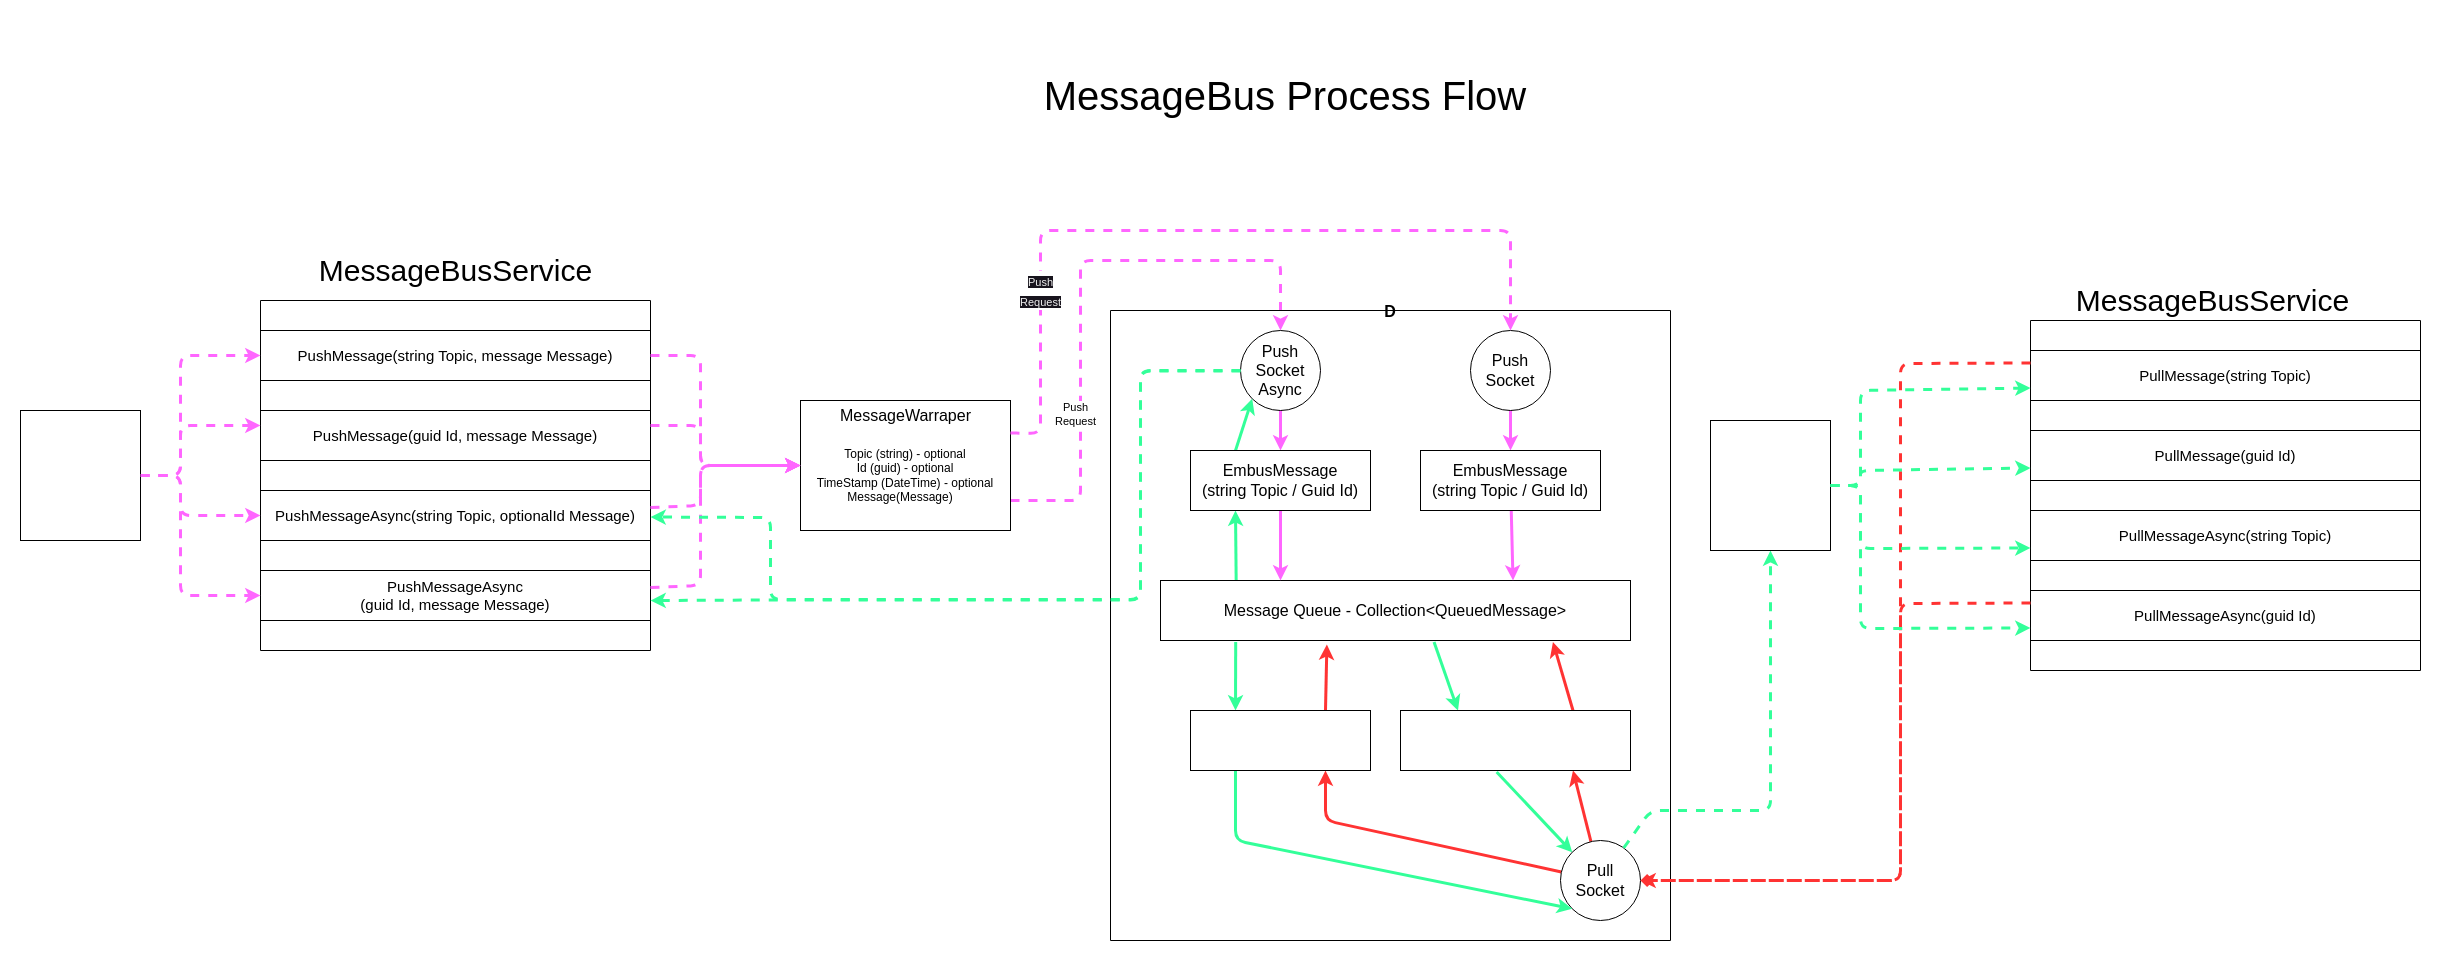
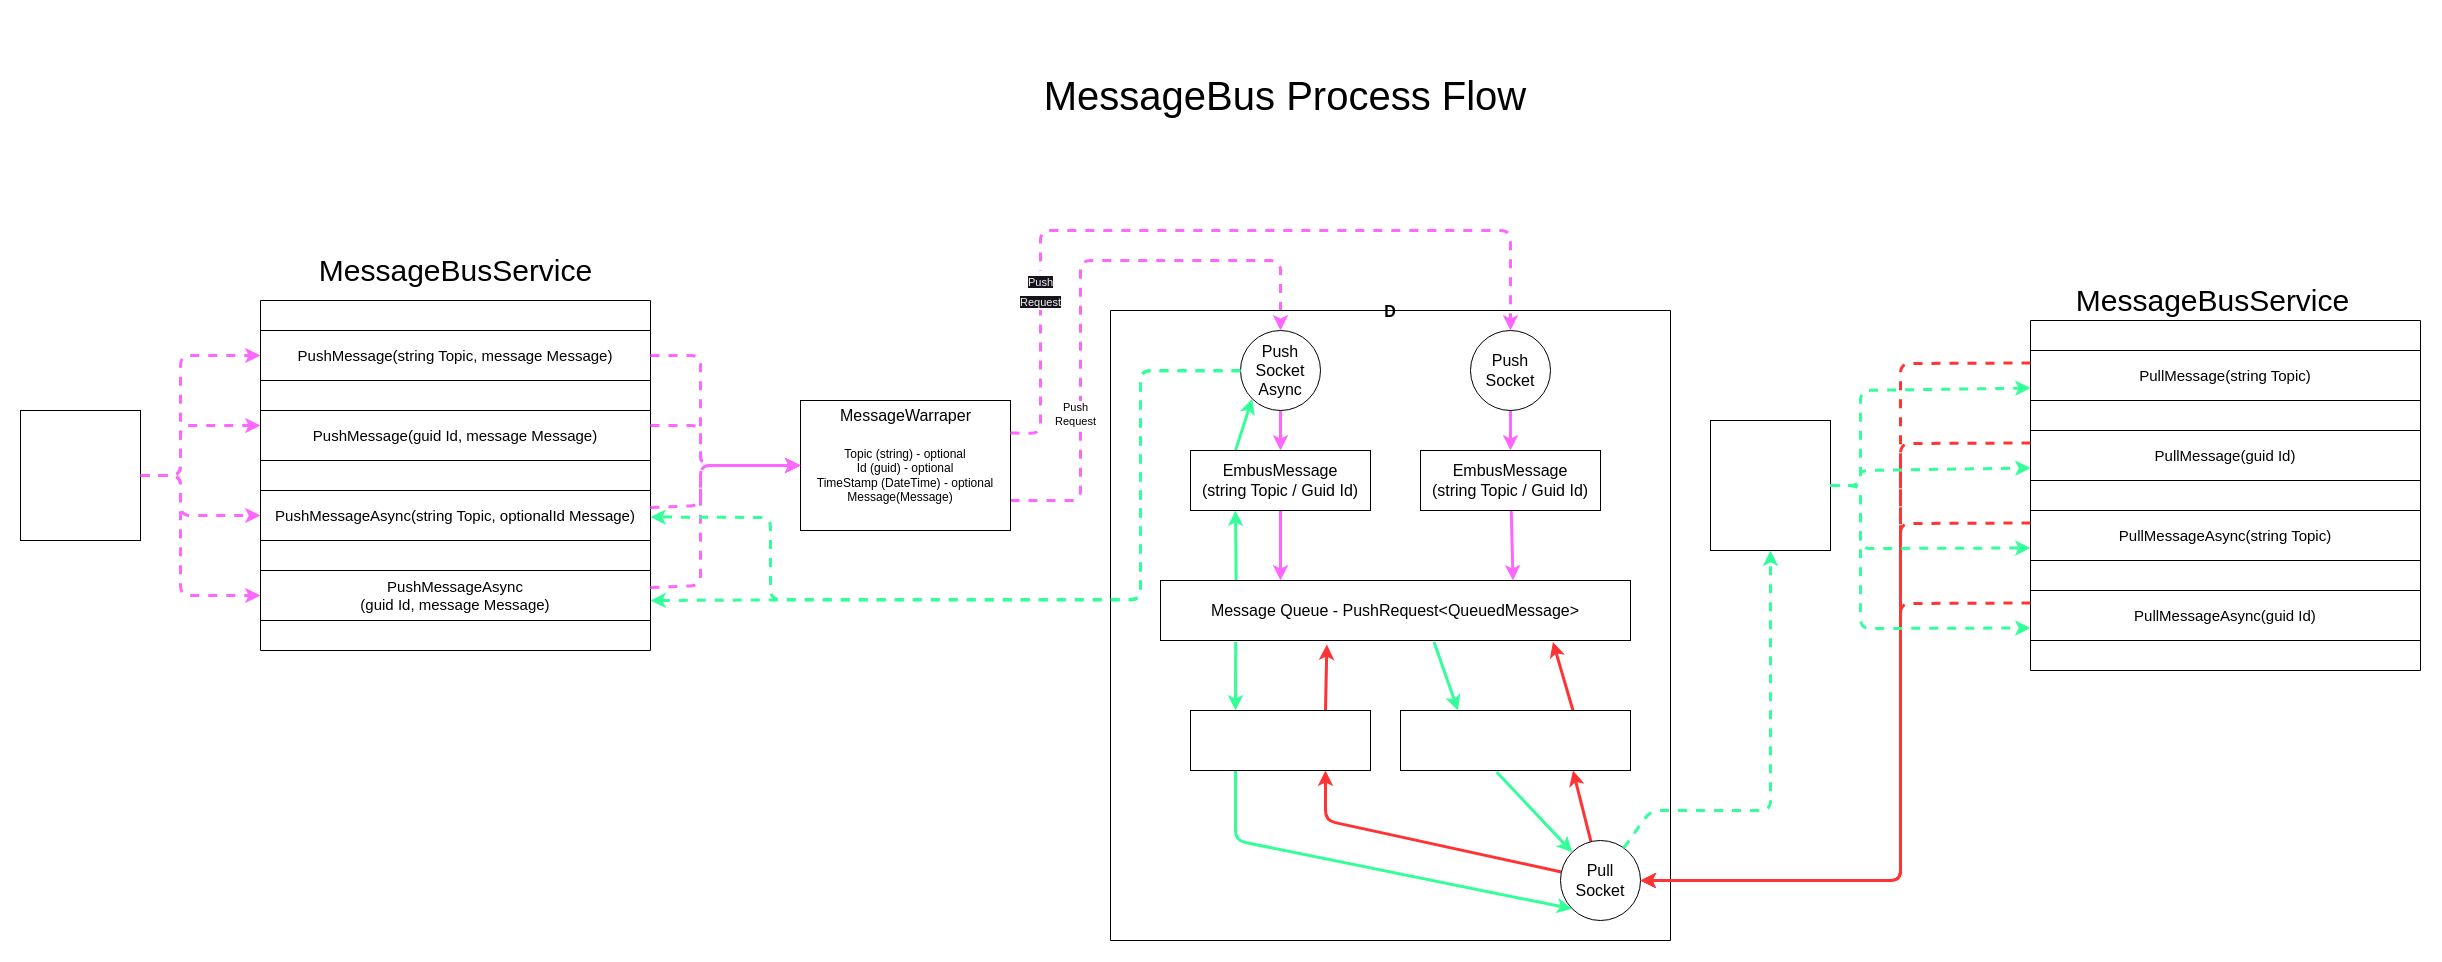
edge "PullMessage(guid Id)" -> "Pull Socket": added
edge "PullMessage(string Topic)" -> "Pull Socket": arrowhead classic -> none
edge "PullMessageAsync(string Topic)" -> "Pull Socket": added
edge "PullMessageAsync(guid Id)" -> "Pull Socket": arrowhead diamond -> classic
node "Message Queue - Collection<QueuedMessage>": label "Message Queue - Collection<QueuedMessage>" -> "Message Queue - PushRequest<QueuedMessage>"
